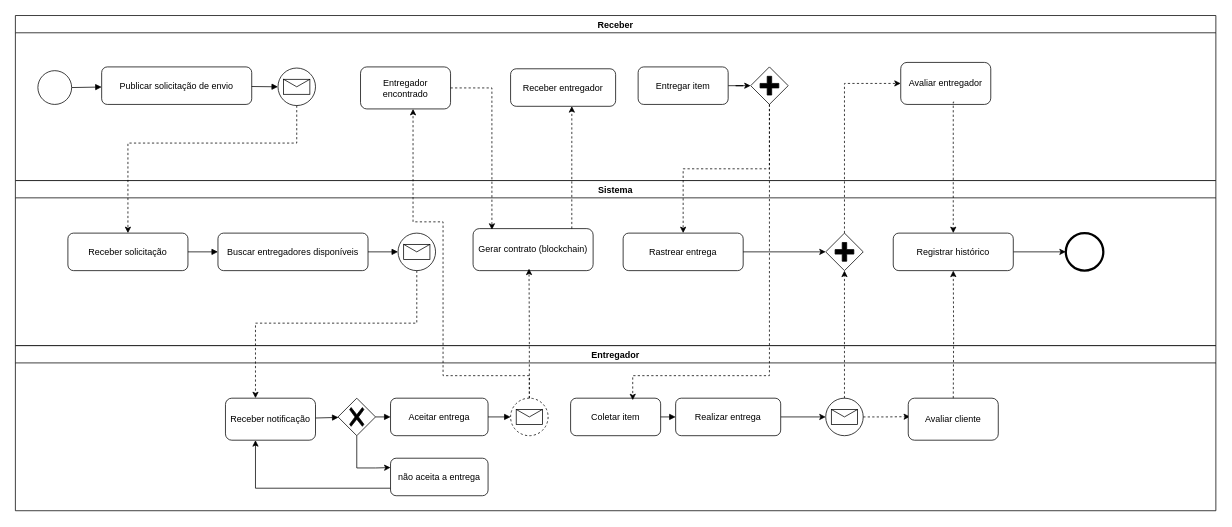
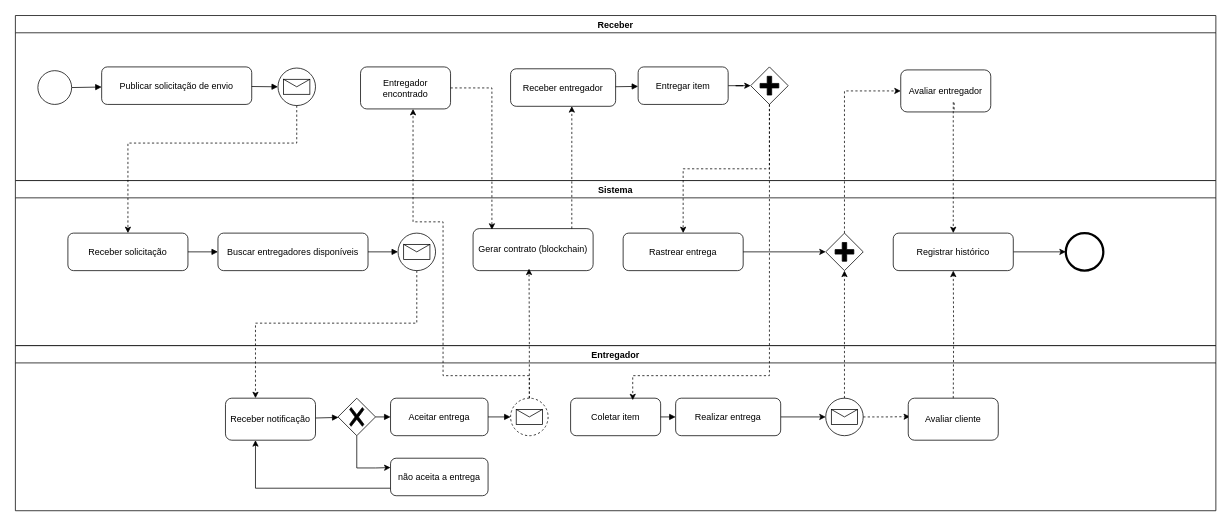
node "Avaliar entregador": moved (945, 83) -> (945, 91)
edge "Receber entregador" -> "Entregar item": added
